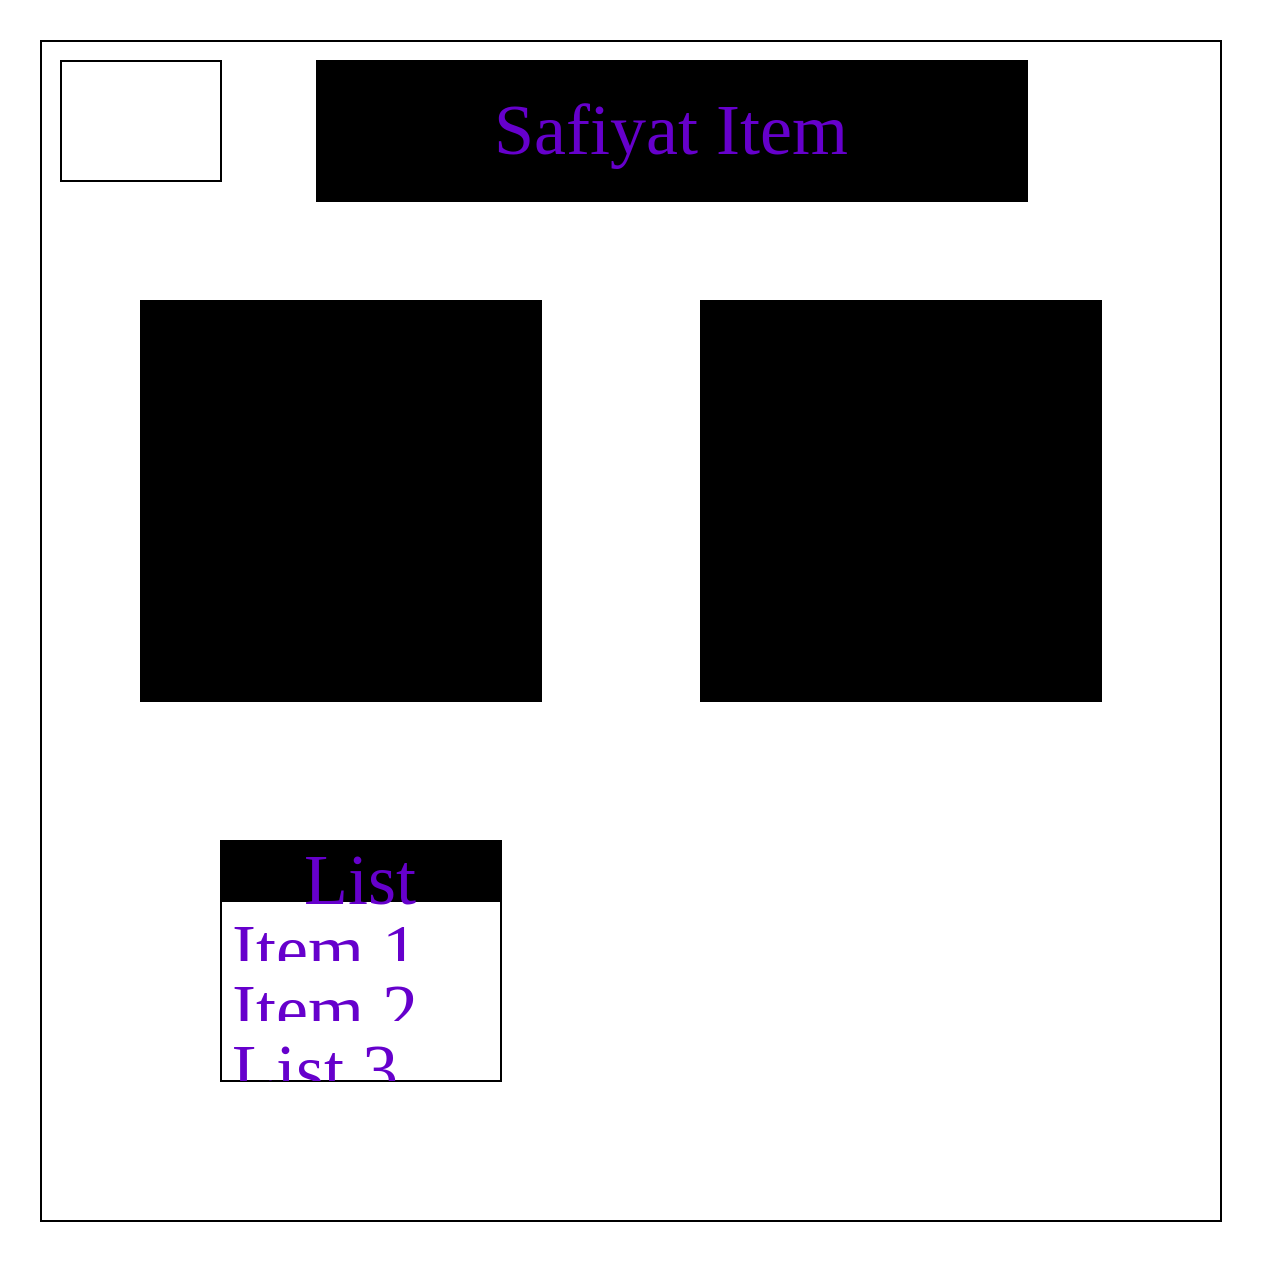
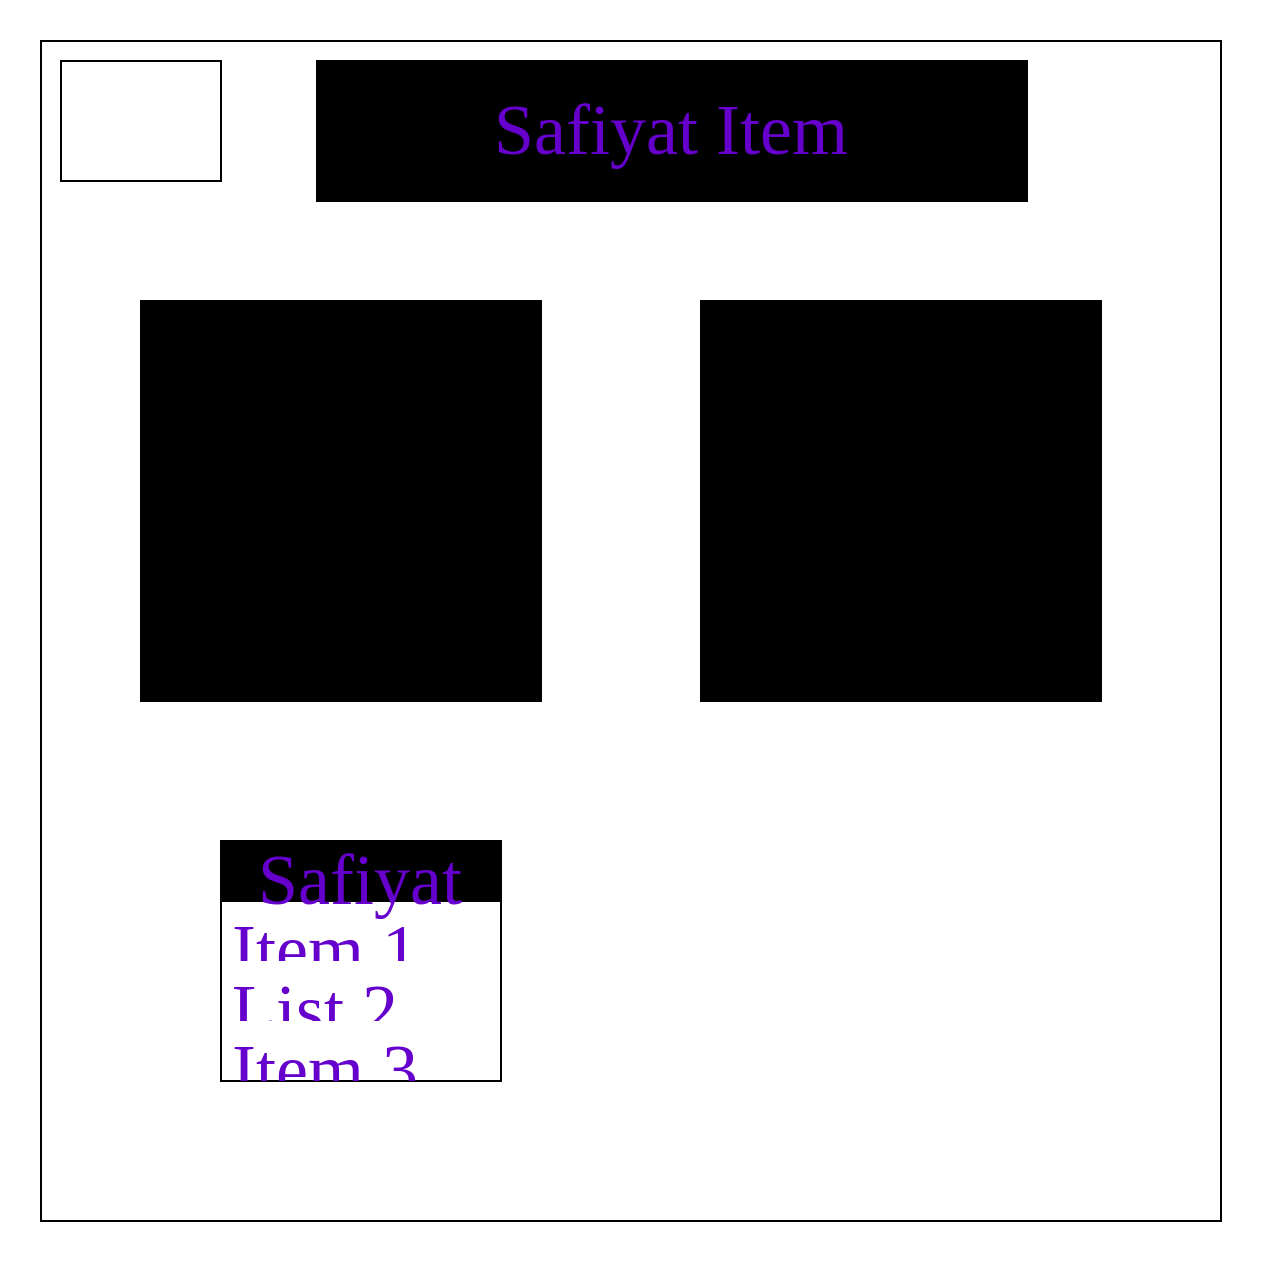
node "List": label "List" -> "Safiyat"
node "Item 2": label "Item 2" -> "List 2"
node "List 3": label "List 3" -> "Item 3"
